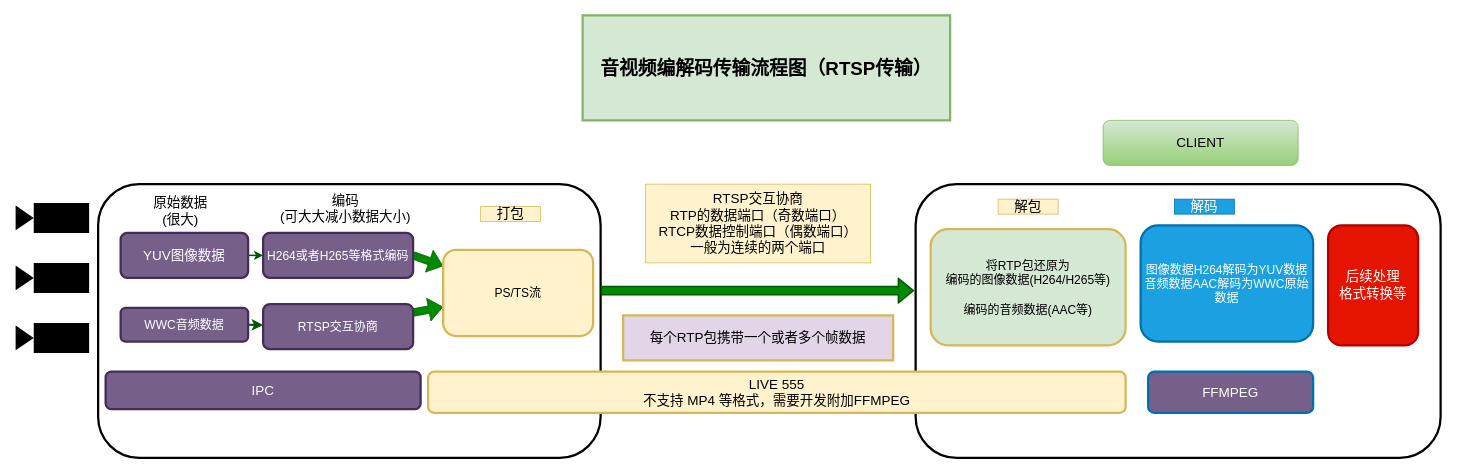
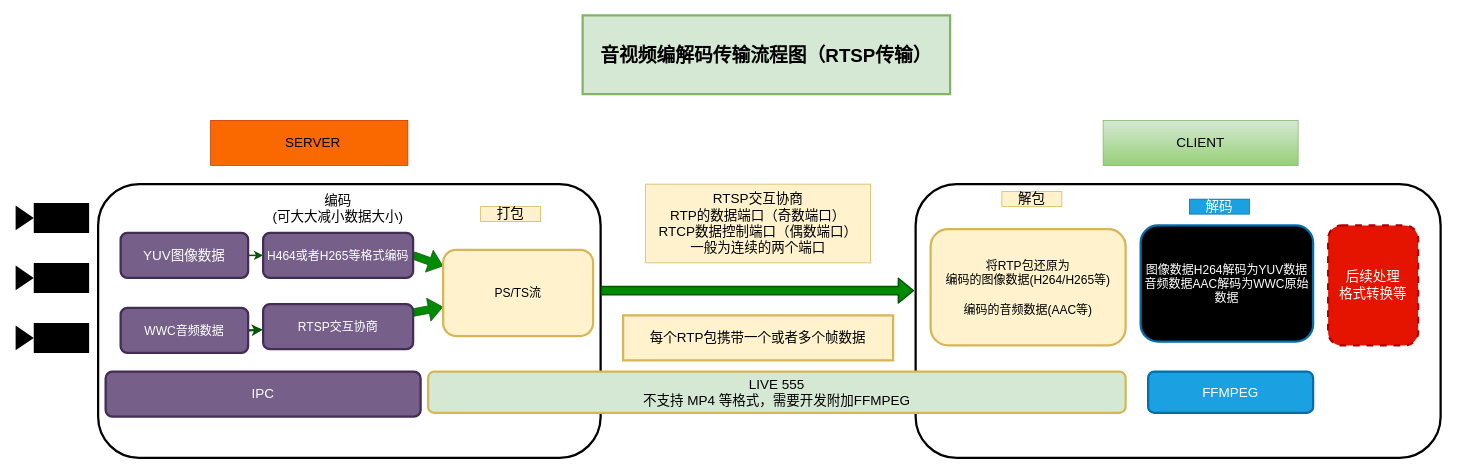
node "音视频编解码传输流程图（RTSP传输）": size 368x105 -> 368x79
node "SERVER": added
node "CLIENT": shape rounded rectangle -> rectangle
node "解包": moved (1028, 207) -> (1032, 199)
node "解码": moved (1204, 207) -> (1219, 207)
node "编码 (可大大减小数据大小)": moved (345, 209) -> (338, 209)
node "原始数据 (很大)": removed
node "H264或者H265等格式编码": label "H264或者H265等格式编码" -> "H464或者H265等格式编码"
node "图像数据H264解码为YUV数据 音频数据AAC解码为WWC原始数据": fillcolor #1ba1e2 -> #000000
node "后续处理 格式转换等": style solid -> dashed
node "将RTP包还原为 编码的图像数据(H264/H265等) 编码的音频数据(AAC等)": fillcolor #d5e8d4 -> #fff2cc
node "WWC音频数据": size 128x34 -> 128x45
node "每个RTP包携带一个或者多个帧数据": fillcolor #e1d5e7 -> #fff2cc
node "IPC": size 315x38 -> 315x45
node "LIVE 555 不支持 MP4 等格式，需要开发附加FFMPEG": fillcolor #fff2cc -> #d5e8d4
node "FFMPEG": fillcolor #76608a -> #1ba1e2
